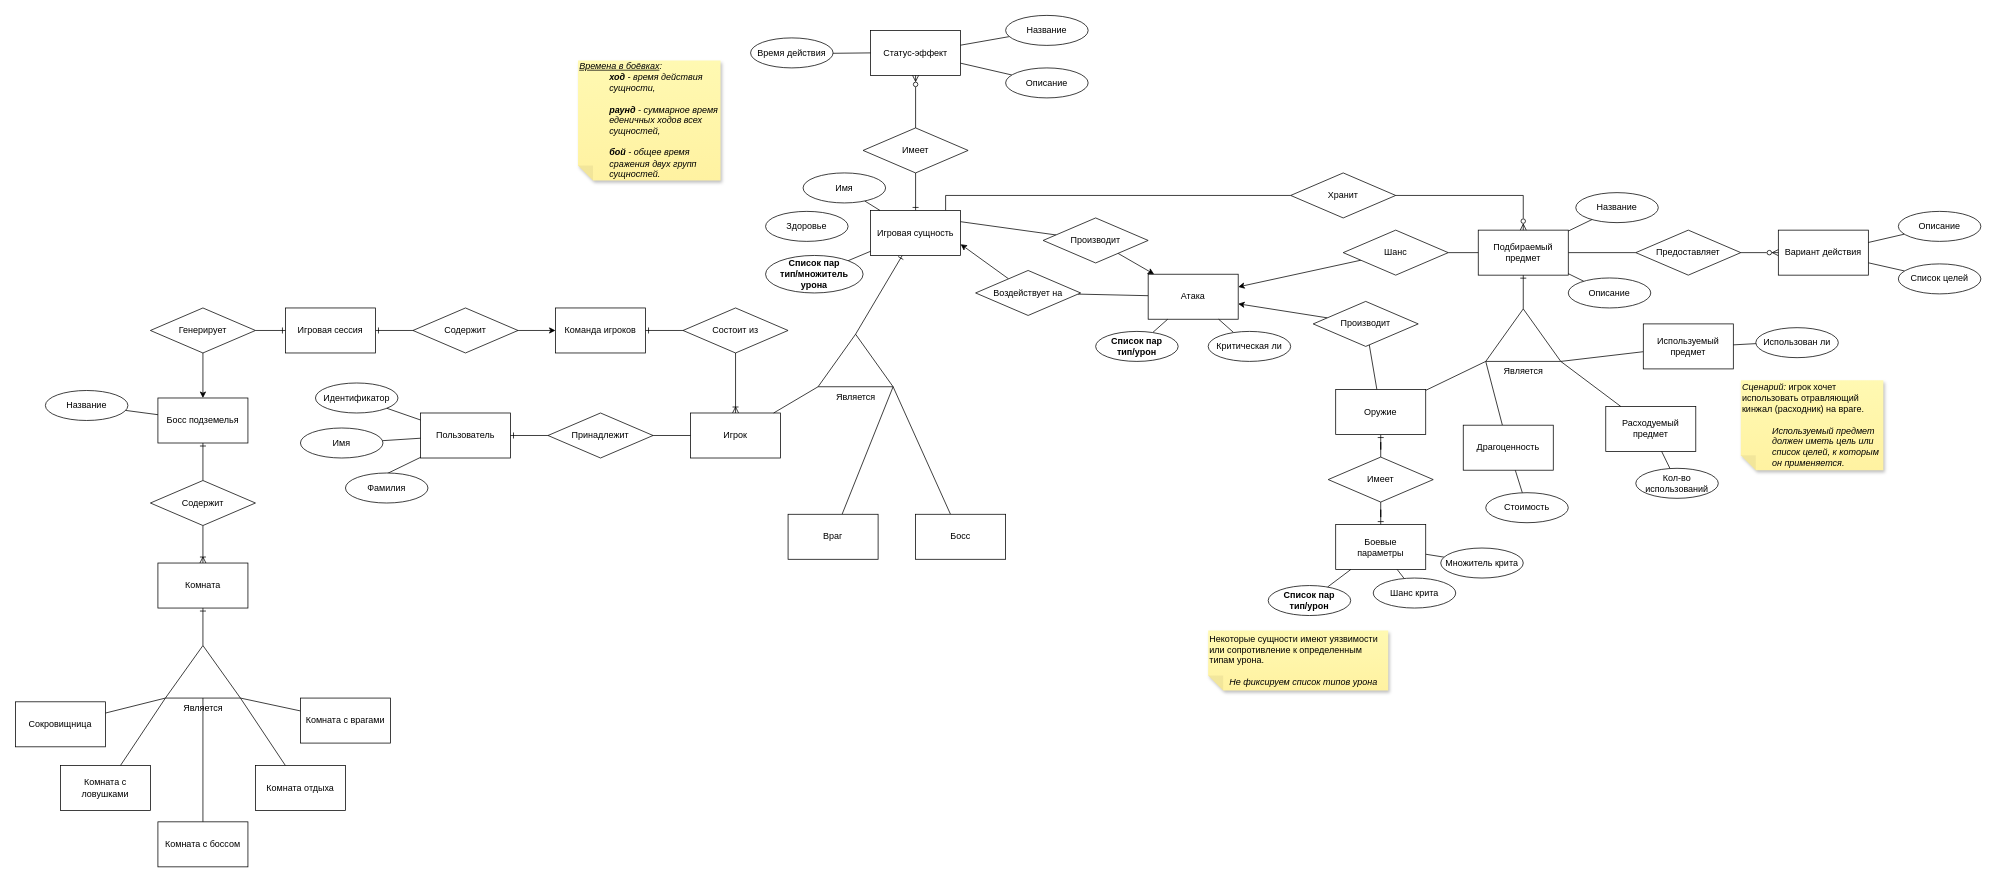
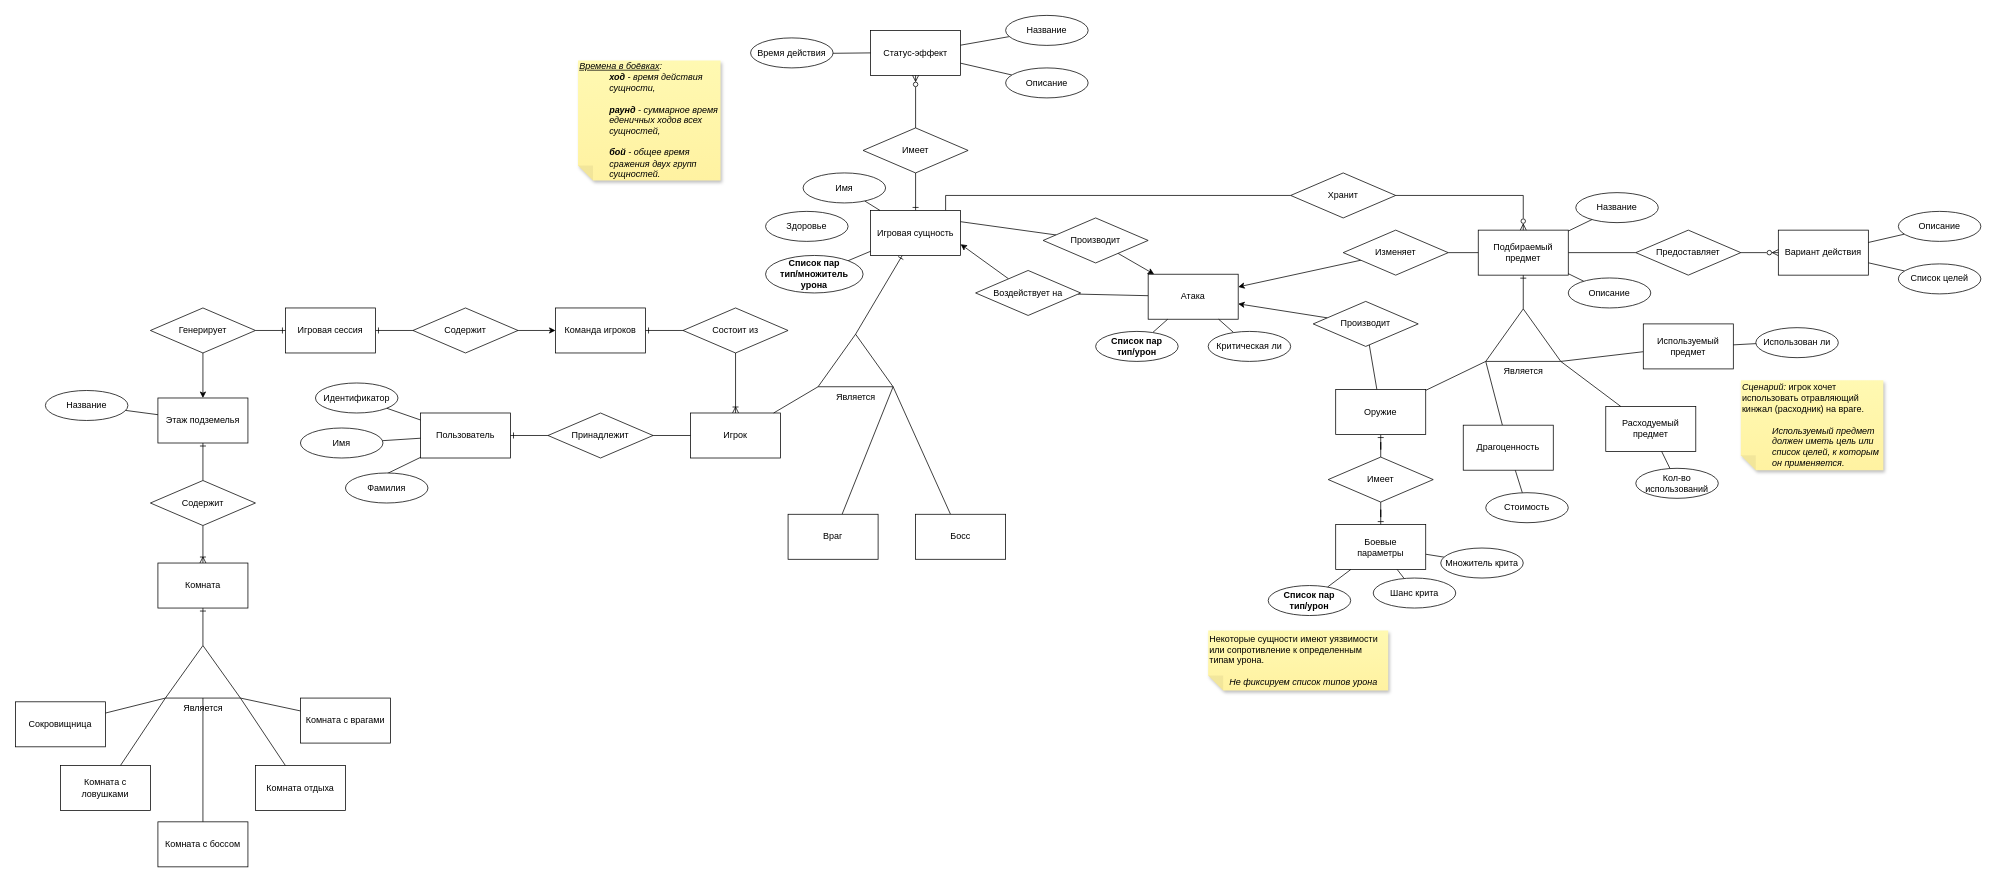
node "Шанс": label "Шанс" -> "Изменяет"
node "Босс подземелья": label "Босс подземелья" -> "Этаж подземелья"
